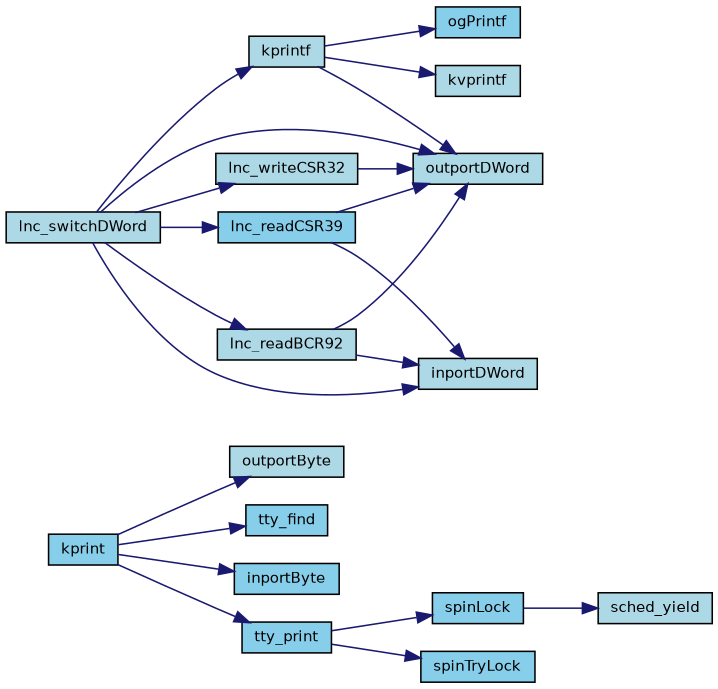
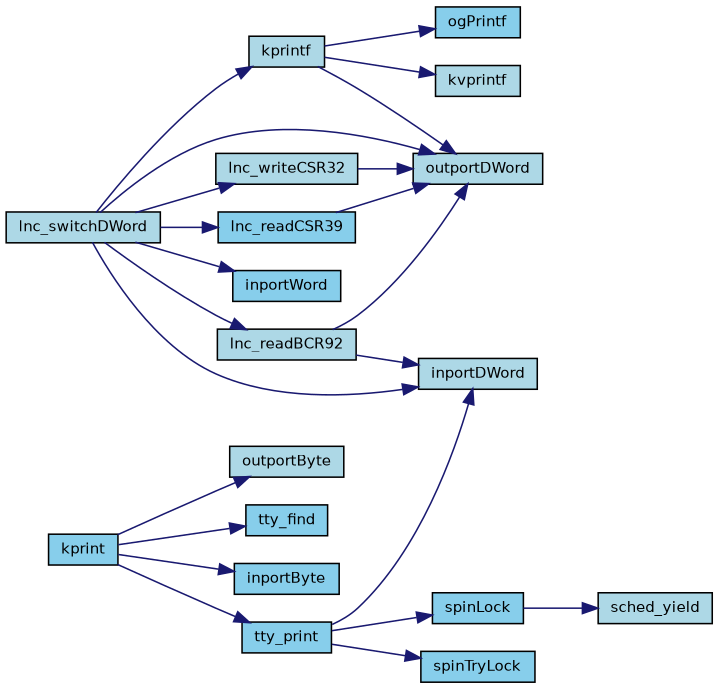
node "inportWord": added
edge "lnc_readCSR39" -> "inportDWord": now "tty_print" -> "inportDWord"
